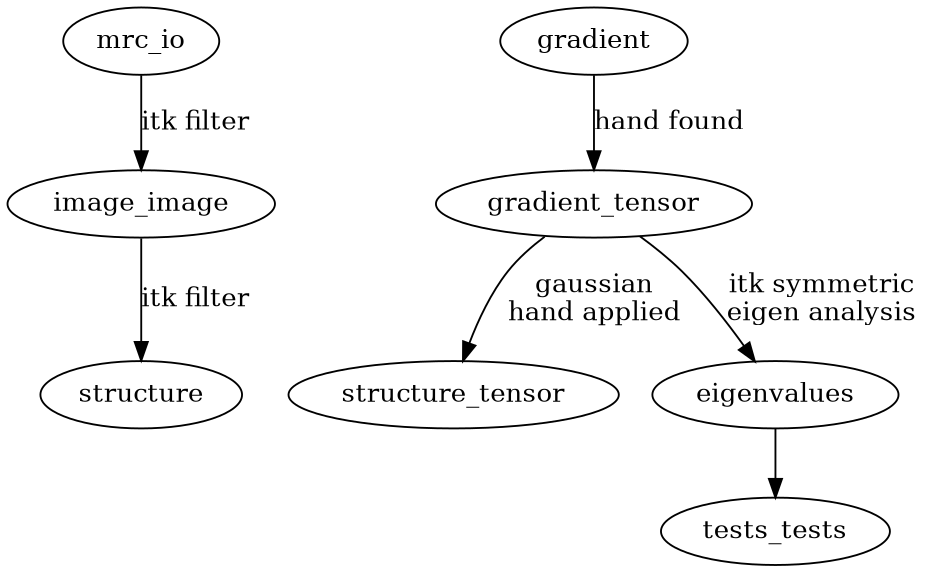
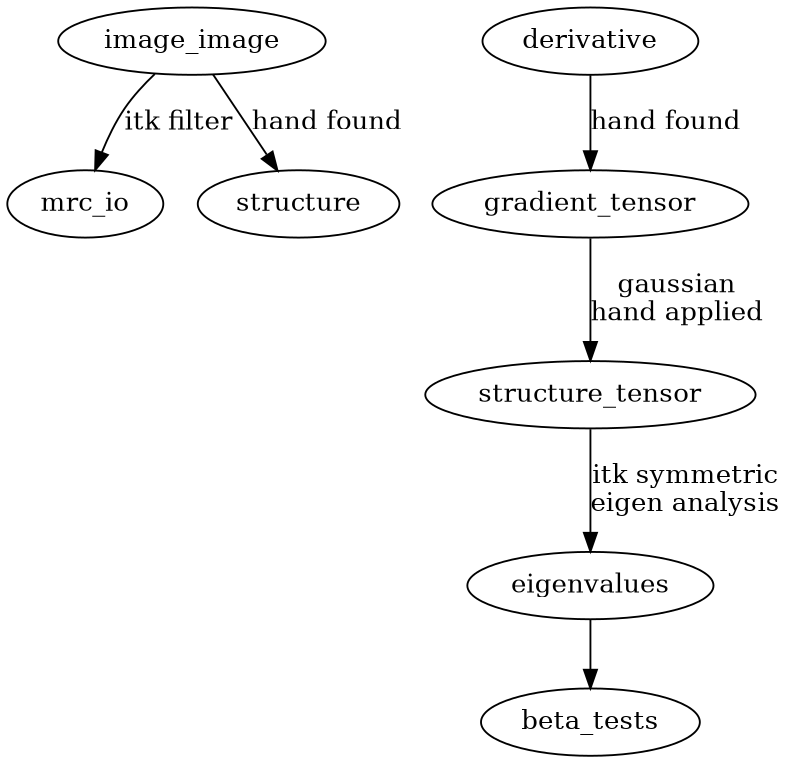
node "gradient": label "gradient" -> "derivative"
edge "mrc_io" -> "image_image": reversed
edge "gradient_tensor" -> "eigenvalues": now "structure_tensor" -> "eigenvalues"
edge "image_image" -> "structure": label "itk filter" -> "hand found"
node "tests_tests": label "tests_tests" -> "beta_tests"
